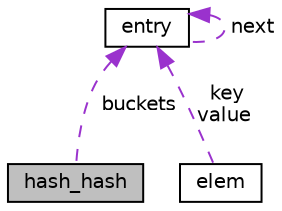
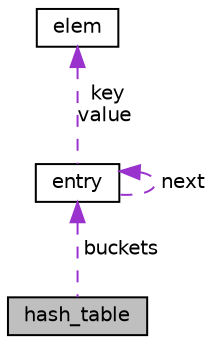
edge "elem" -> "entry": reversed
node "hash_hash": label "hash_hash" -> "hash_table"
